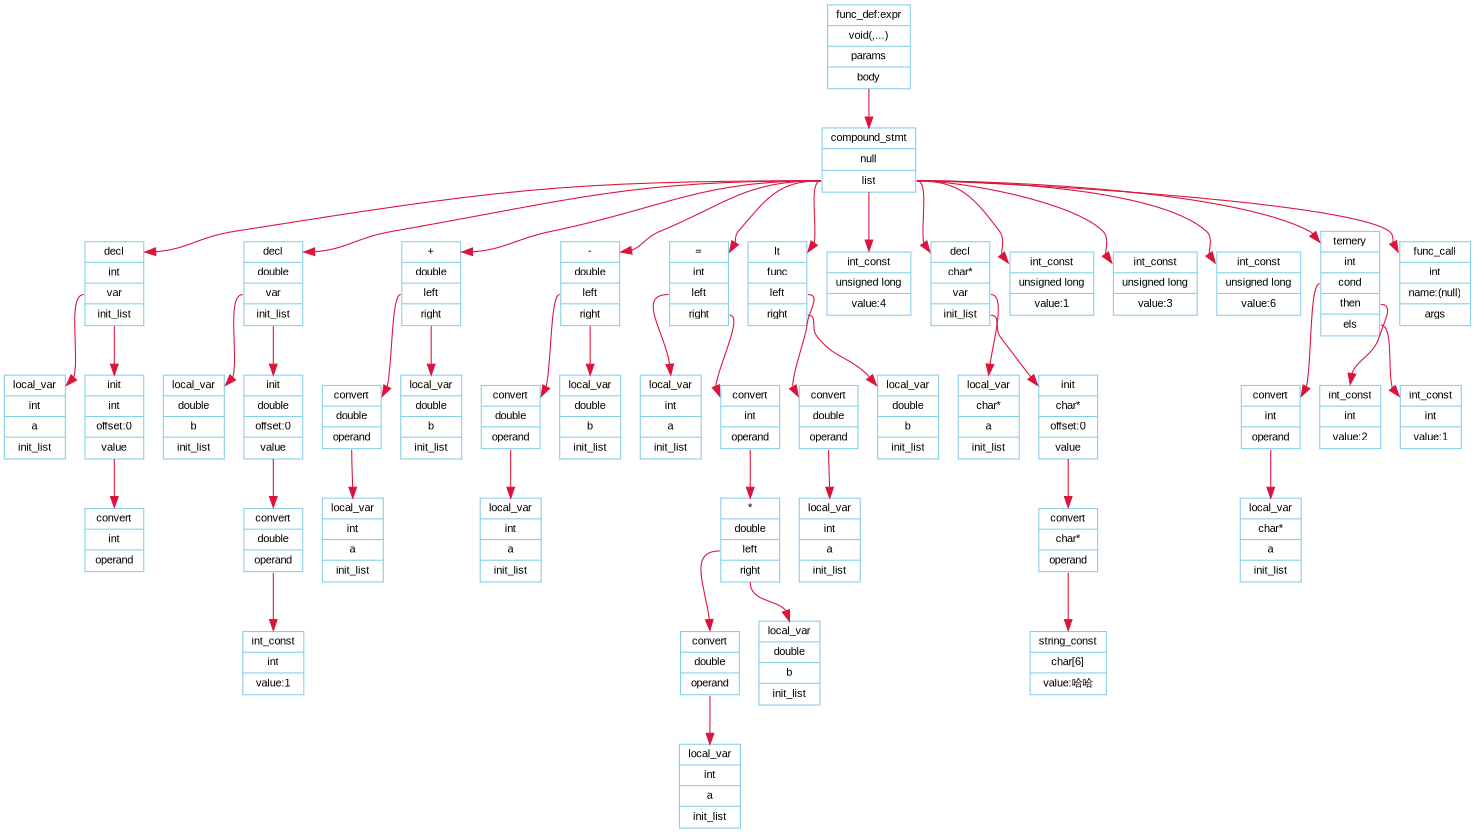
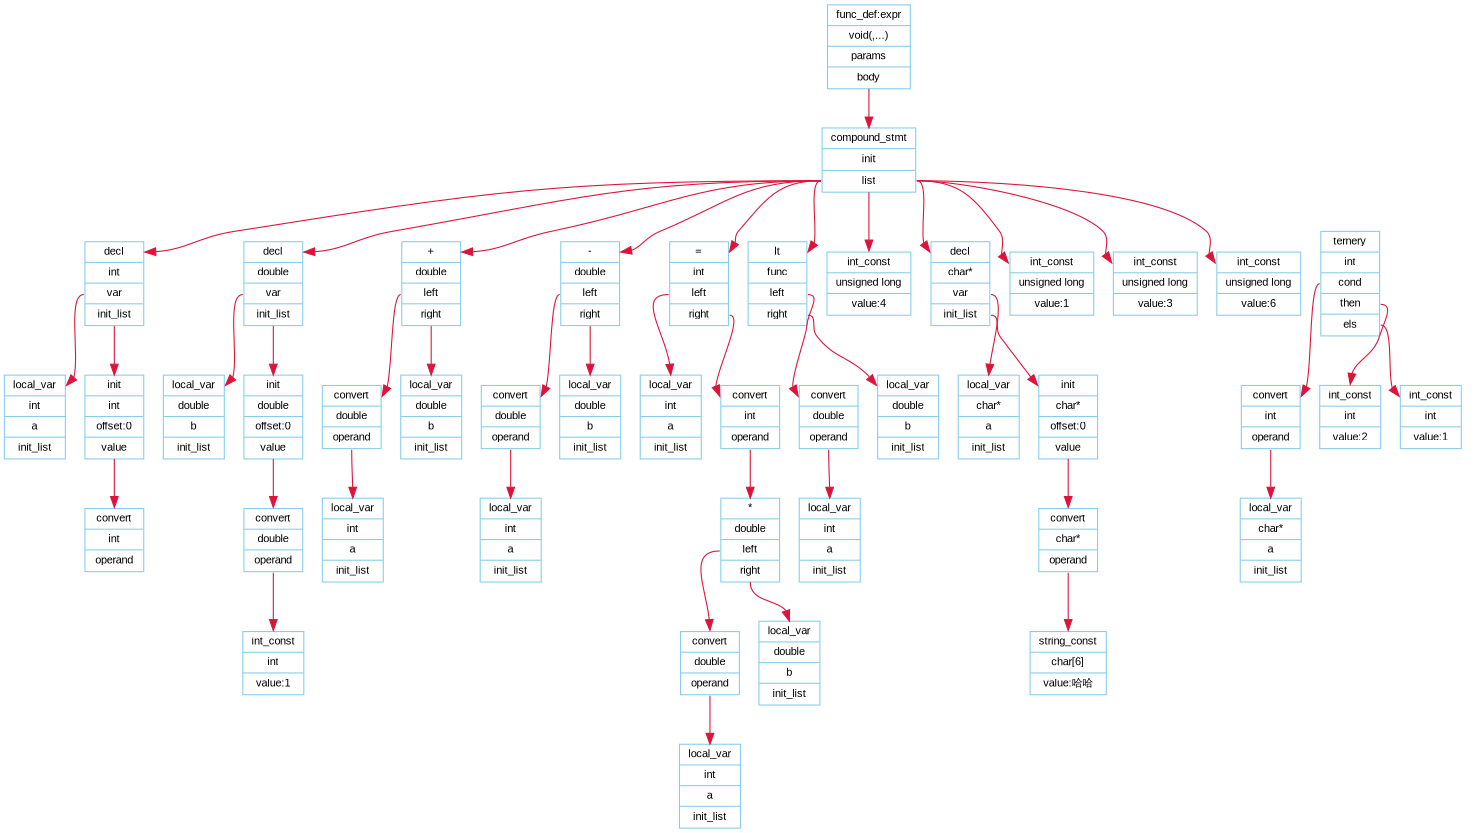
node "compound_stmt": text "null" -> "init"
edge "compound_stmt" -> "ternery": removed
node "func_call": removed
